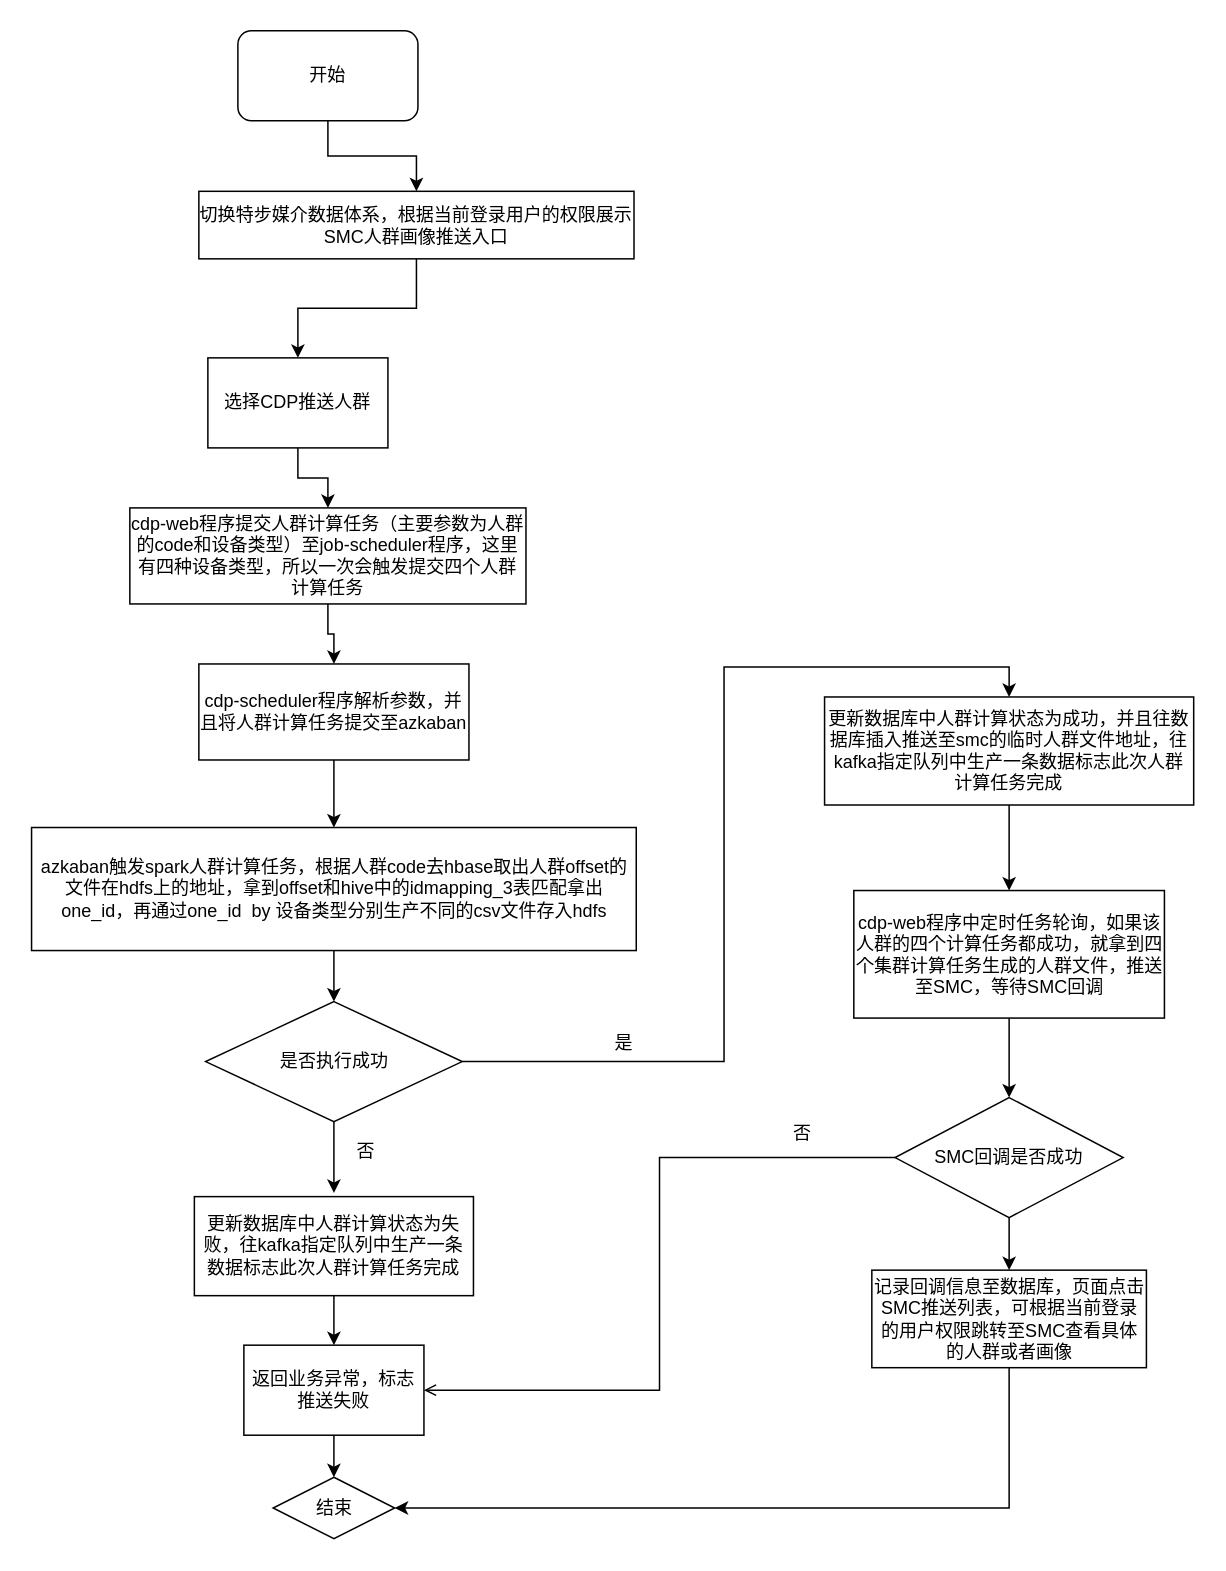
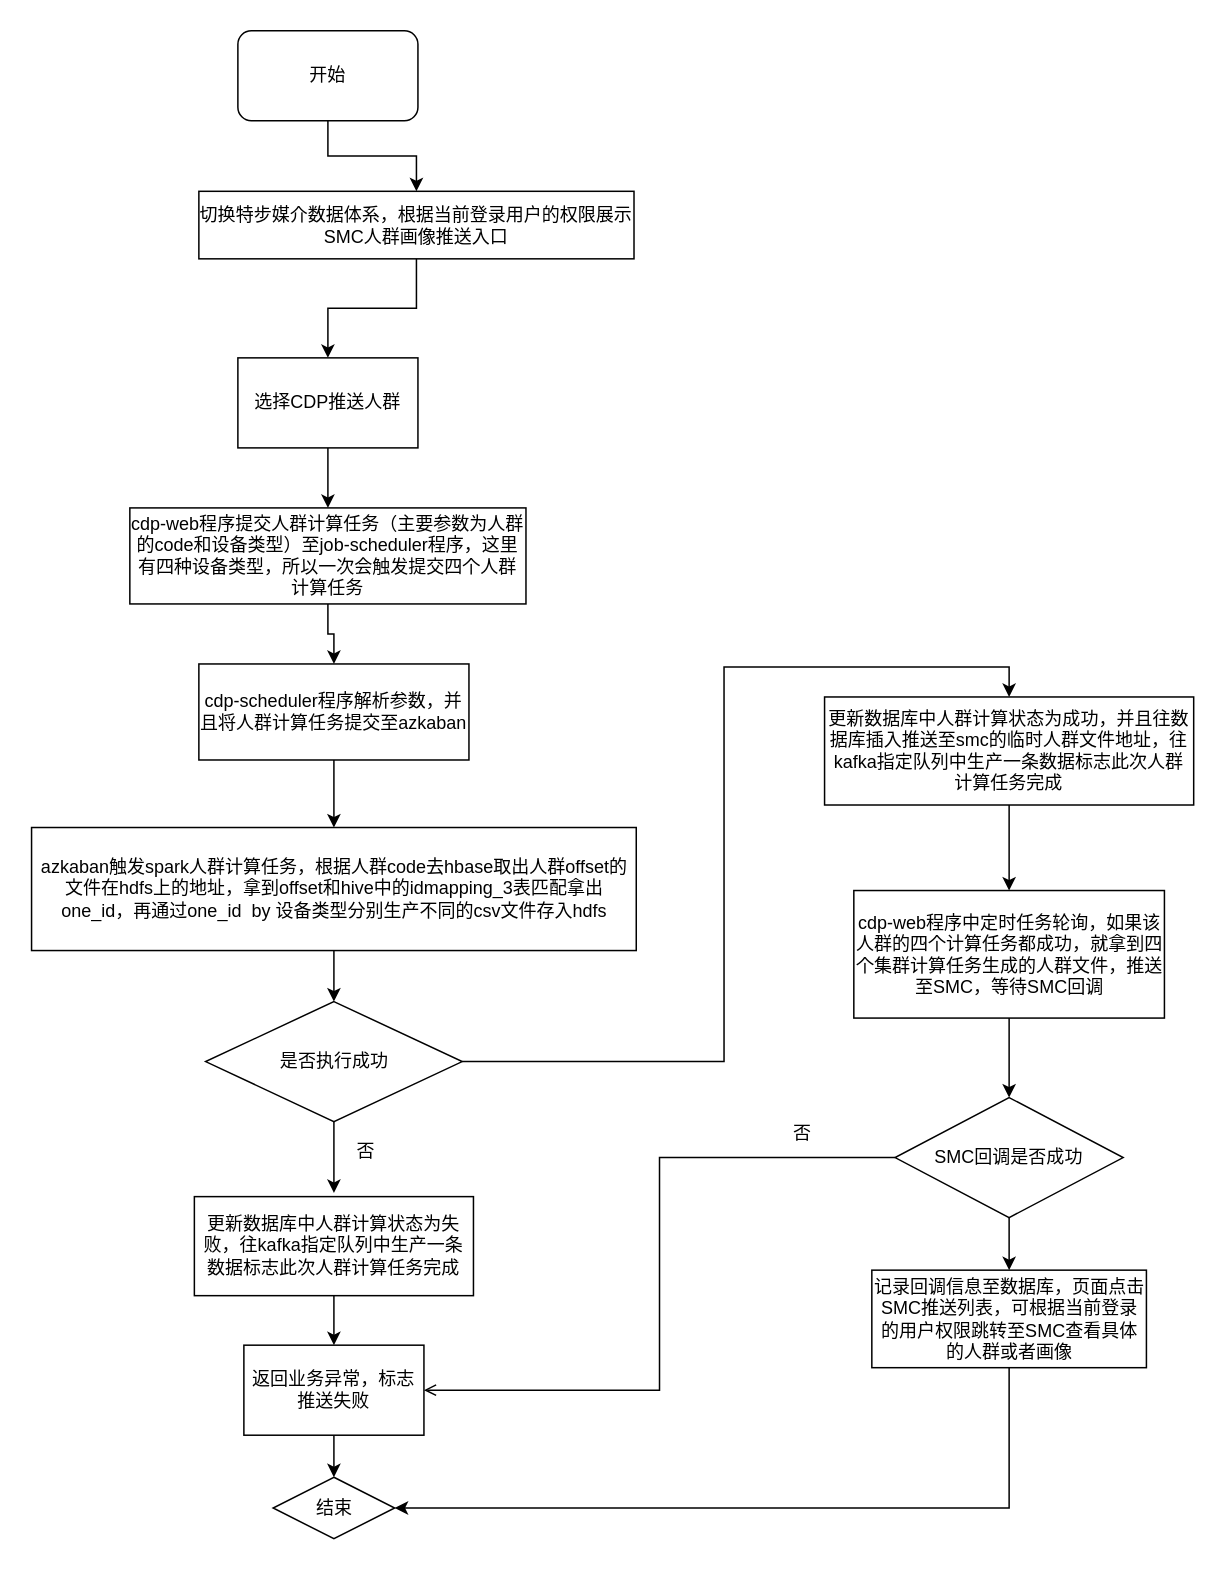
node "选择CDP推送人群": moved (298, 403) -> (328, 403)
node "是": removed
